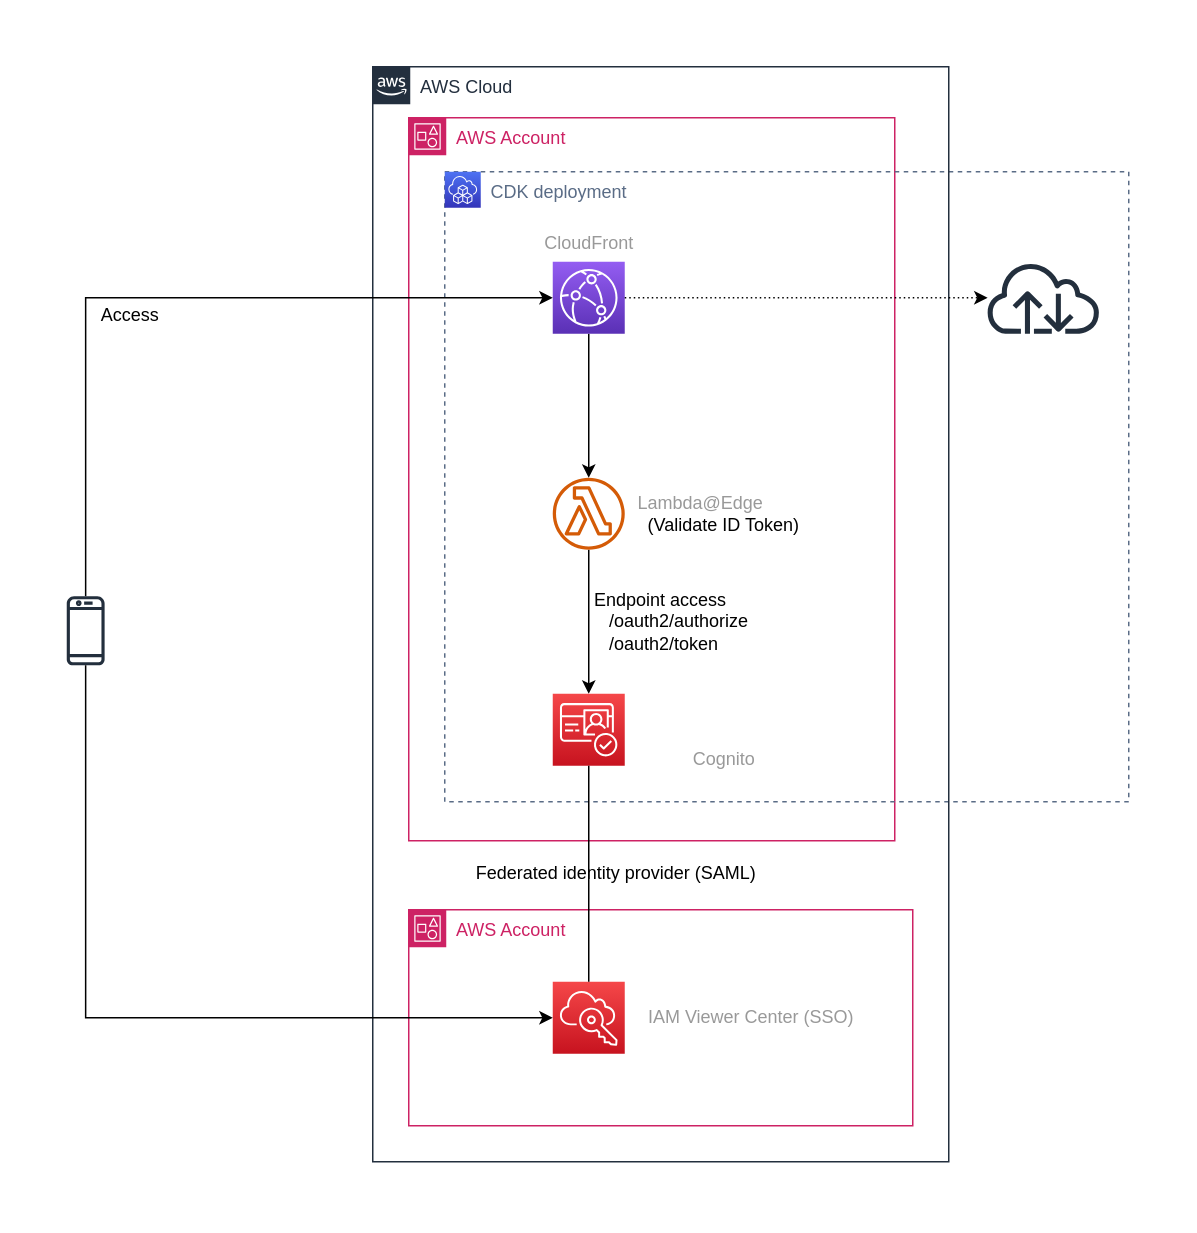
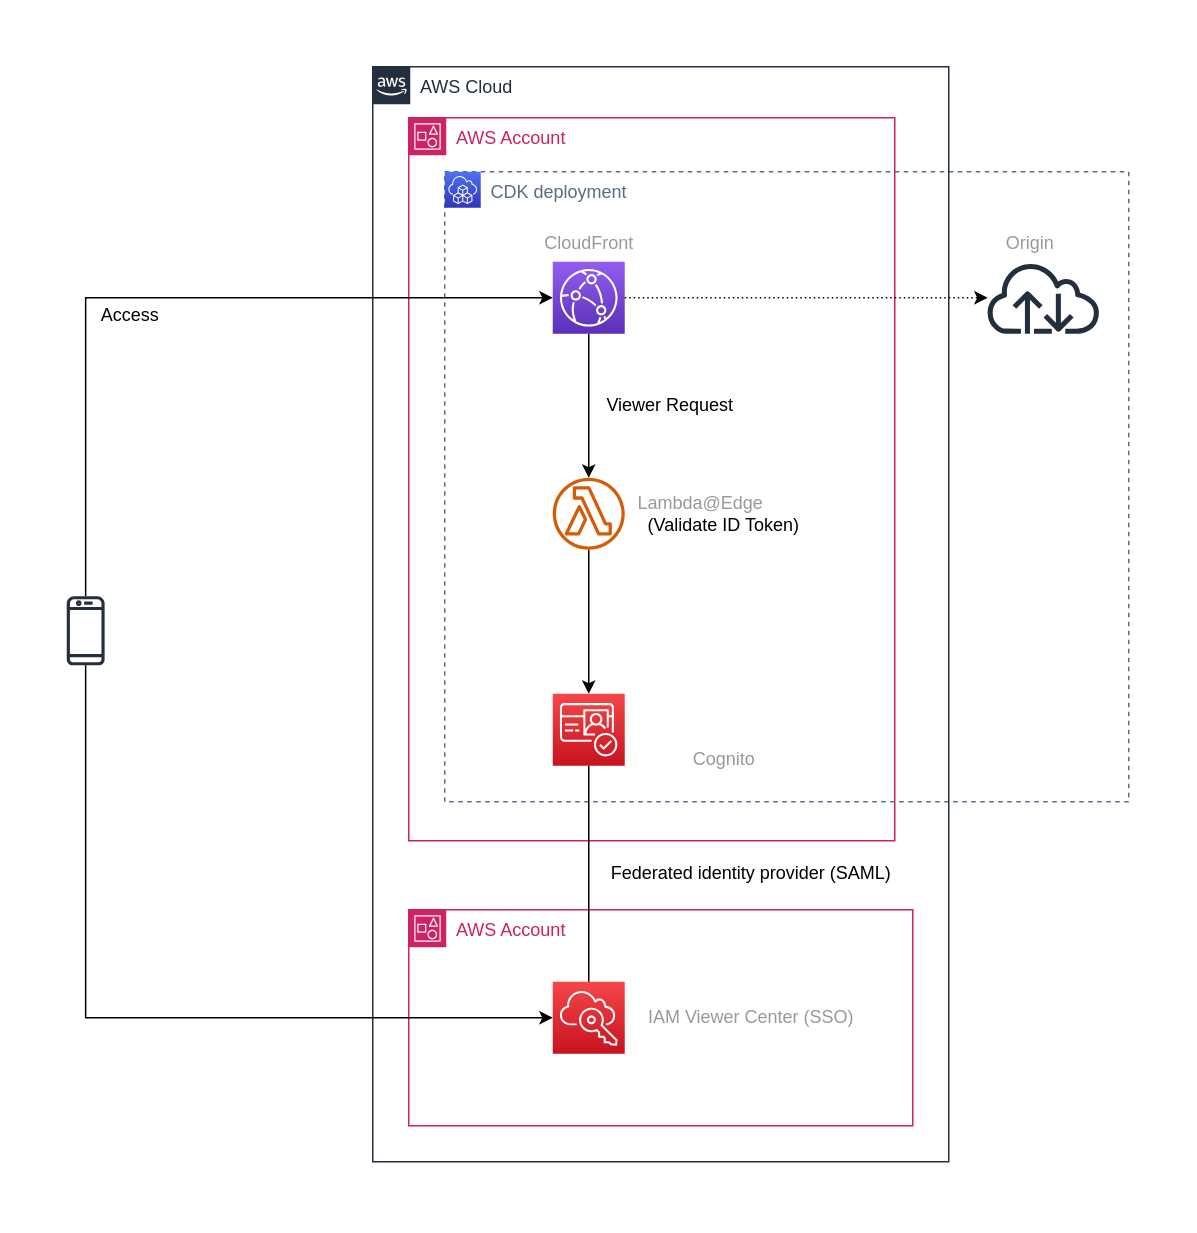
node "Origin": added
node "Viewer Request": added
node "Endpoint access /oauth2/authorize /oauth2/token": removed
node "Federated identity provider (SAML)": moved (616, 874) -> (751, 874)
